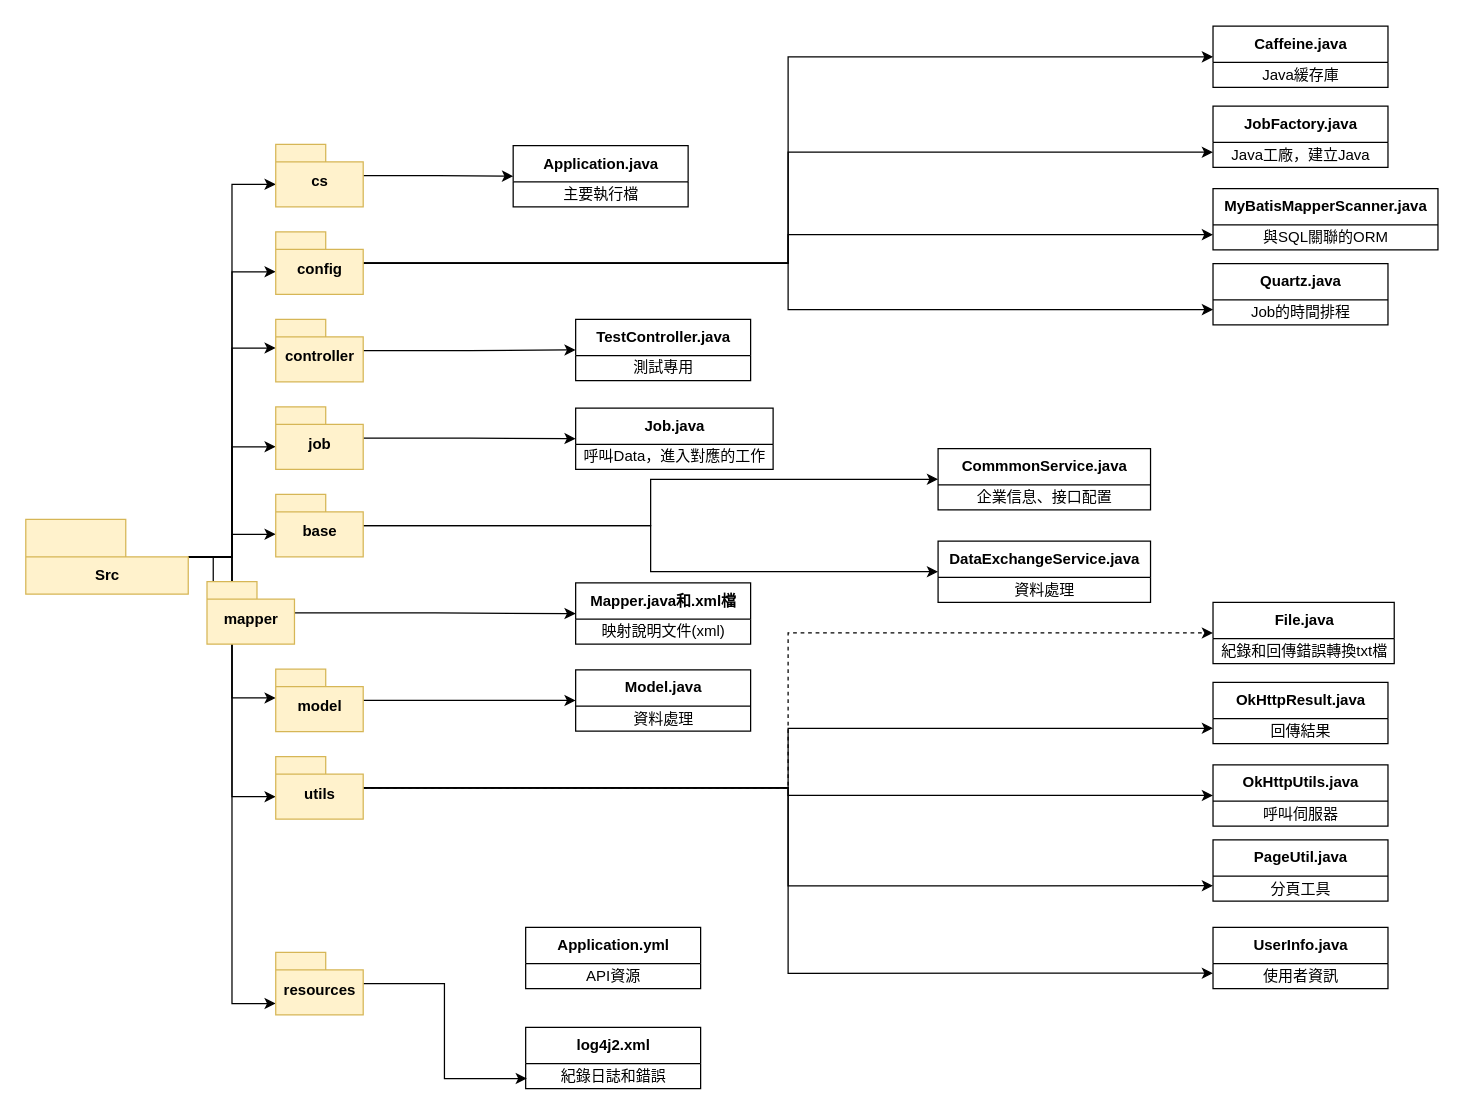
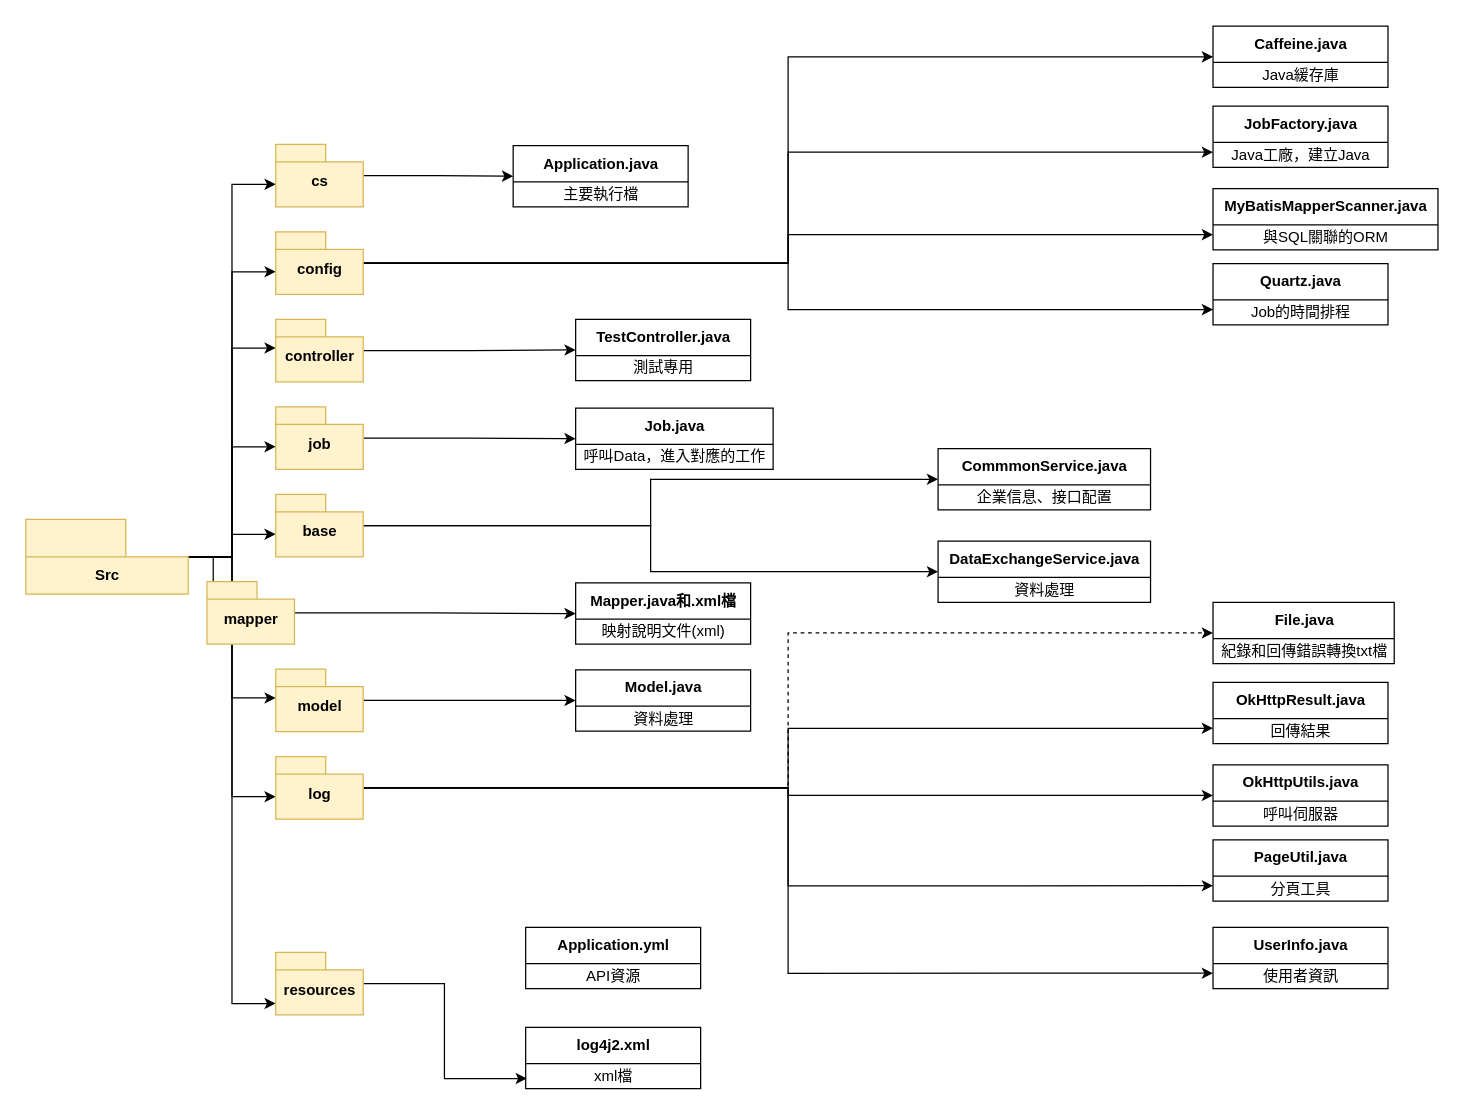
node "utils": label "utils" -> "log"
node "紀錄日誌和錯誤": label "紀錄日誌和錯誤" -> "xml檔"
